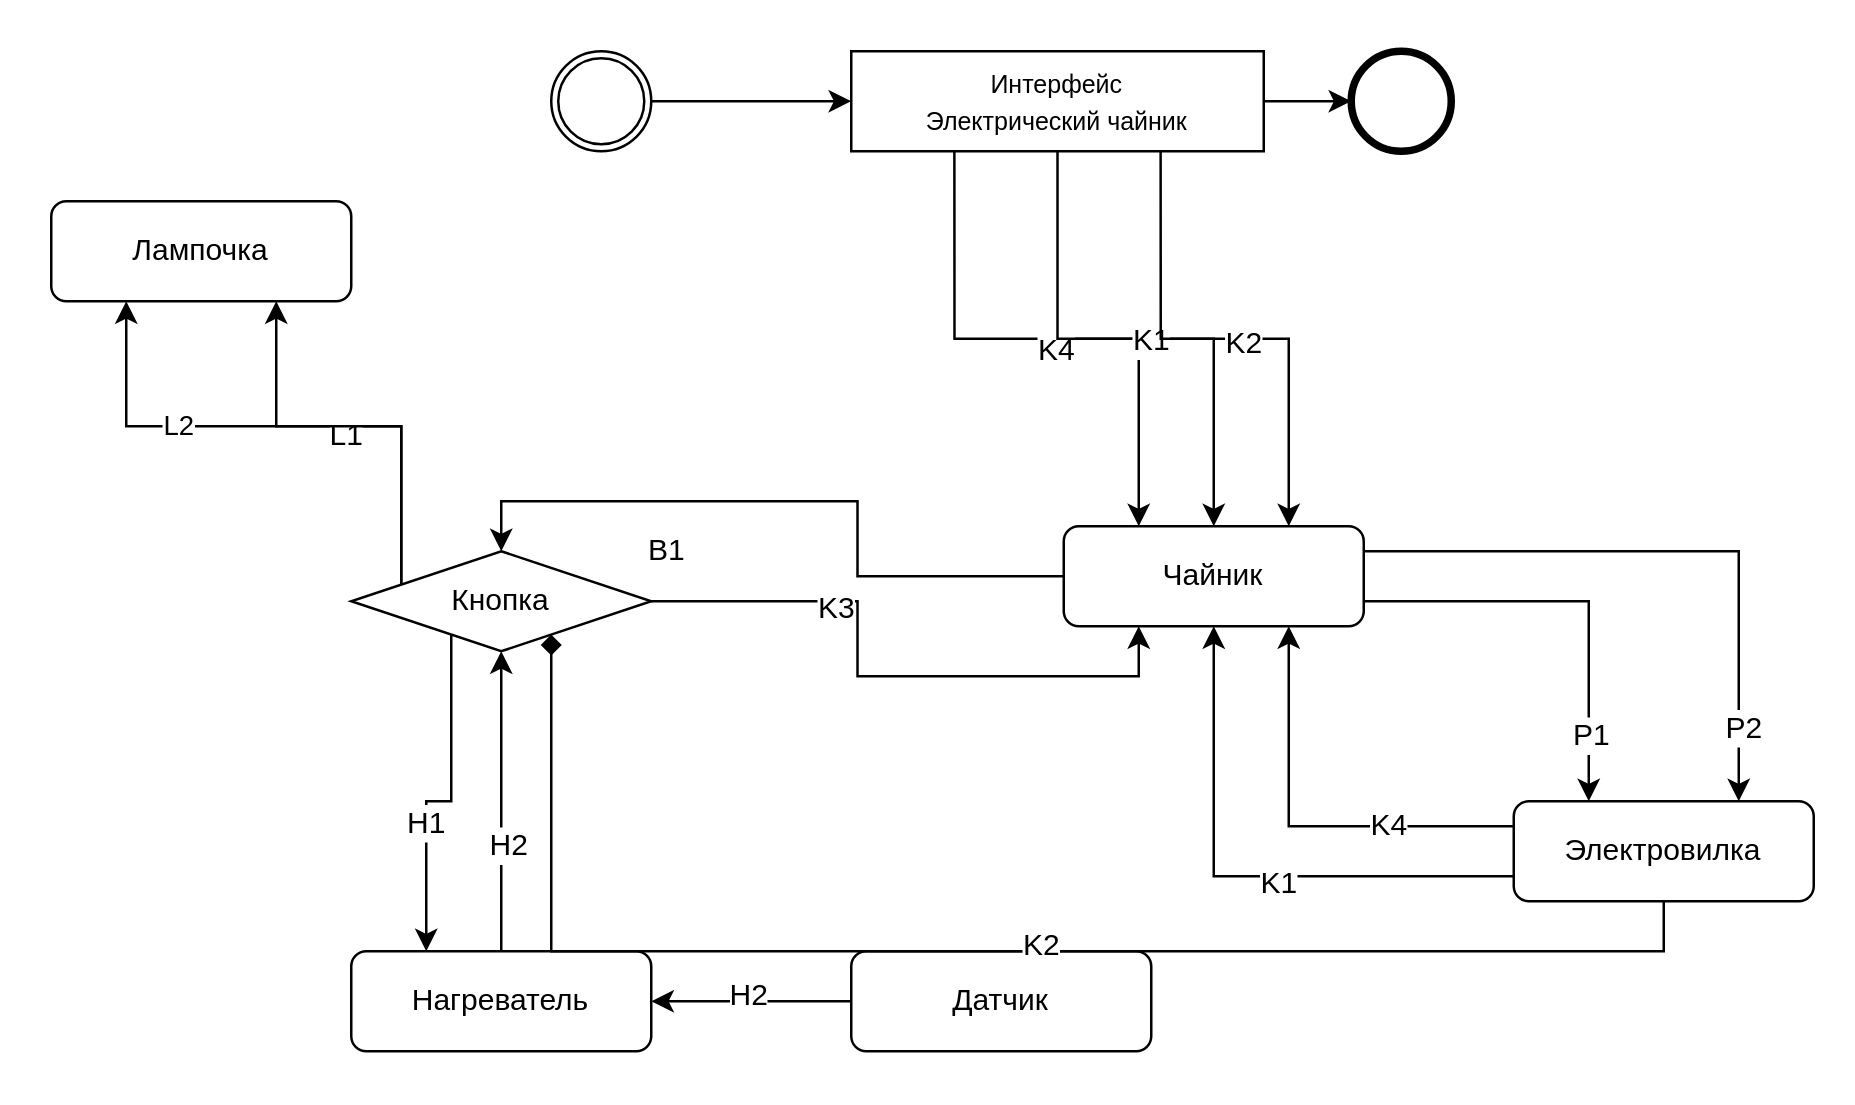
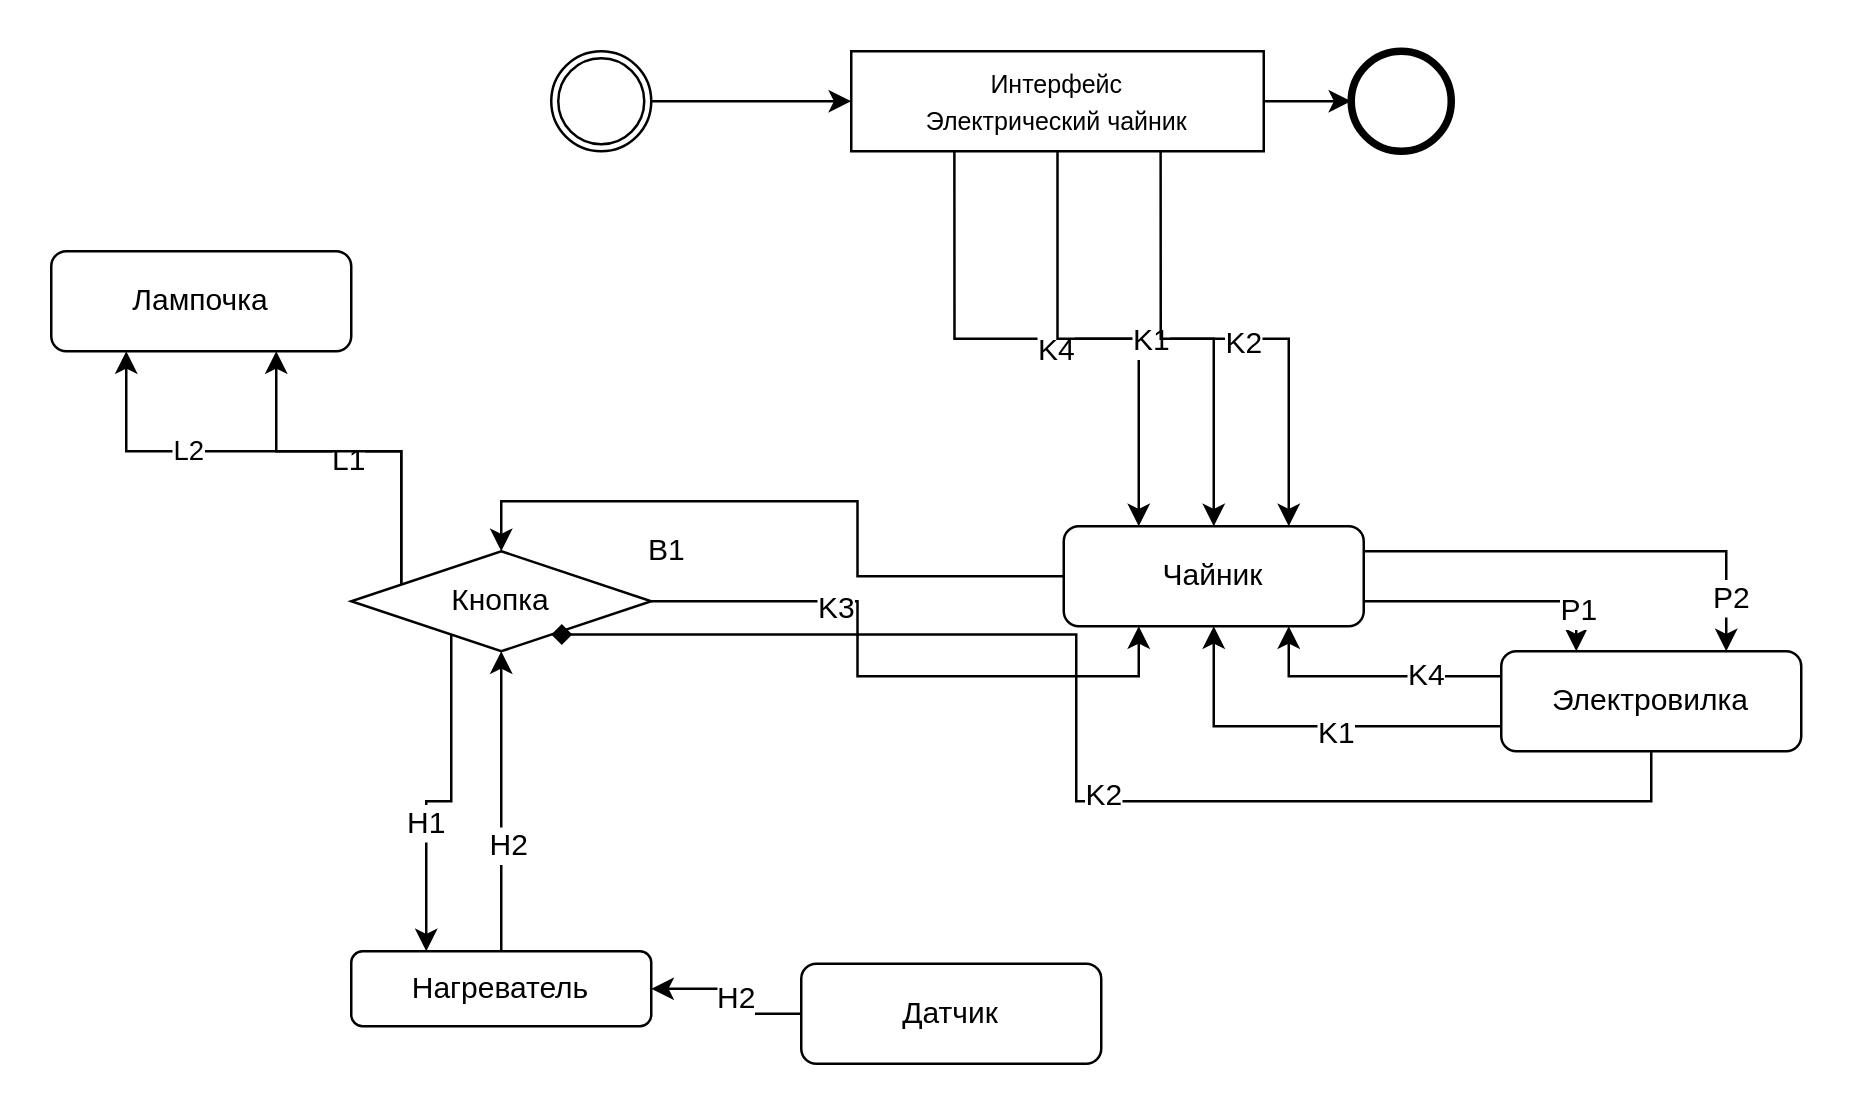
node "Лампочка": moved (201, 251) -> (201, 301)
node "Электровилка": moved (1664, 851) -> (1651, 701)
node "Нагреватель": size 300x100 -> 300x75
node "Датчик": moved (1001, 1001) -> (951, 1014)
